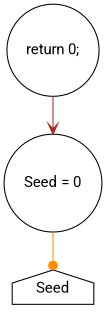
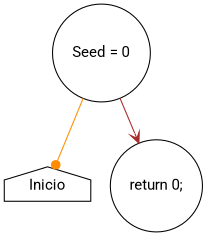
edge "return 0;" -> "Seed = 0": reversed
node "Seed": label "Seed" -> "Inicio"
